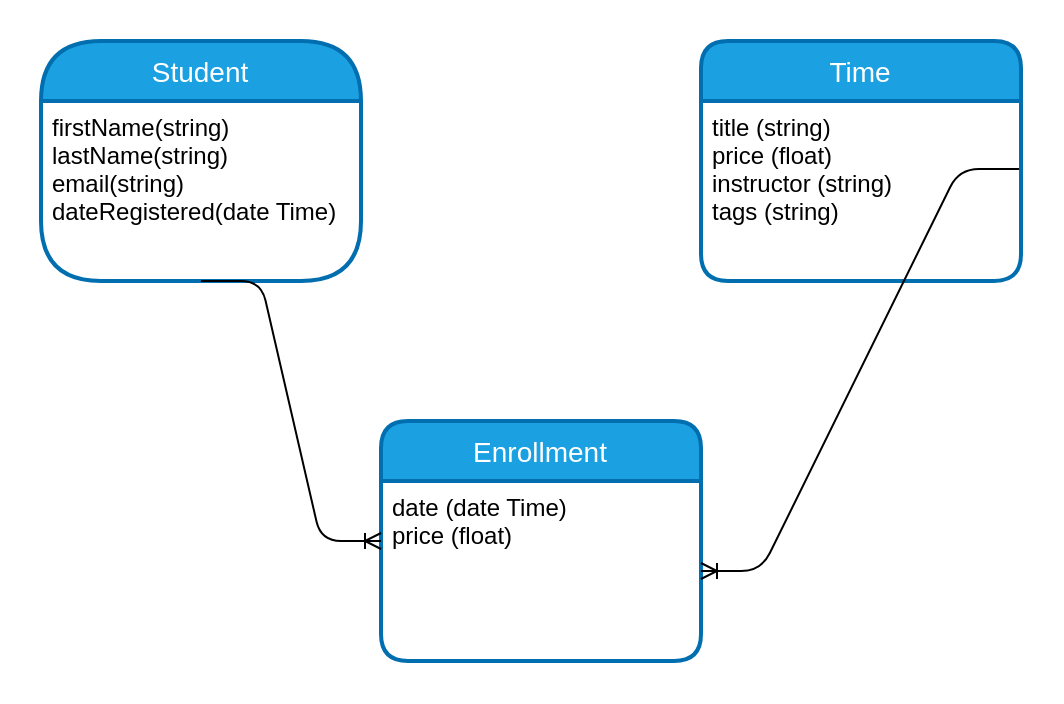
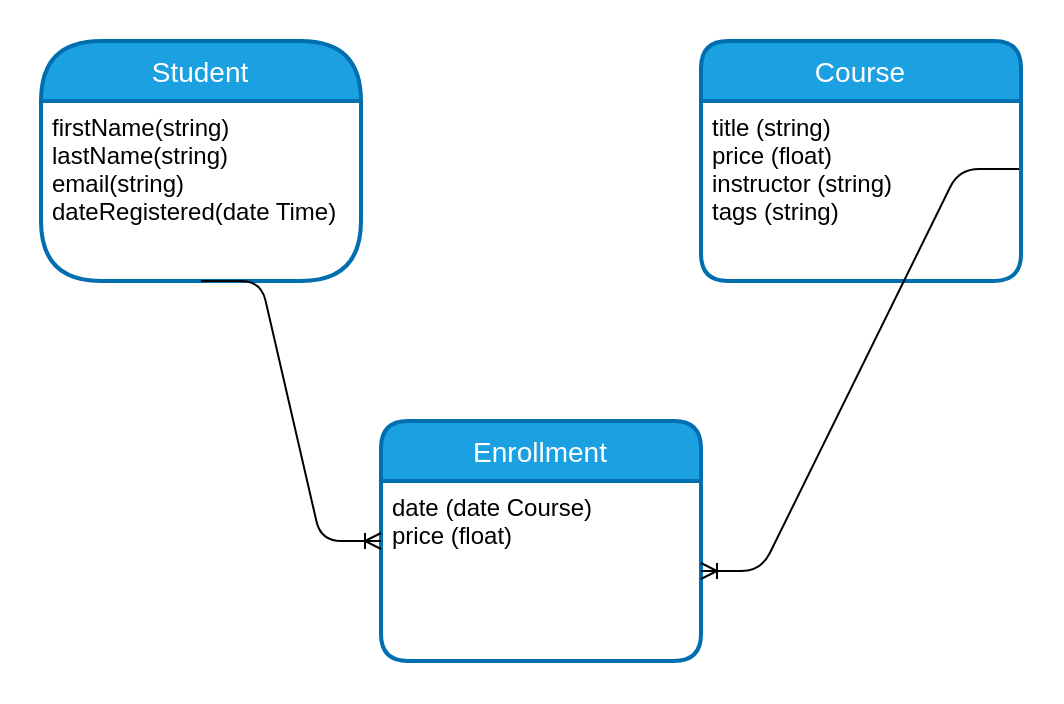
node "Time": label "Time" -> "Course"
node "date (date Time) price (float)": label "date (date Time) price (float)" -> "date (date Course) price (float)"
